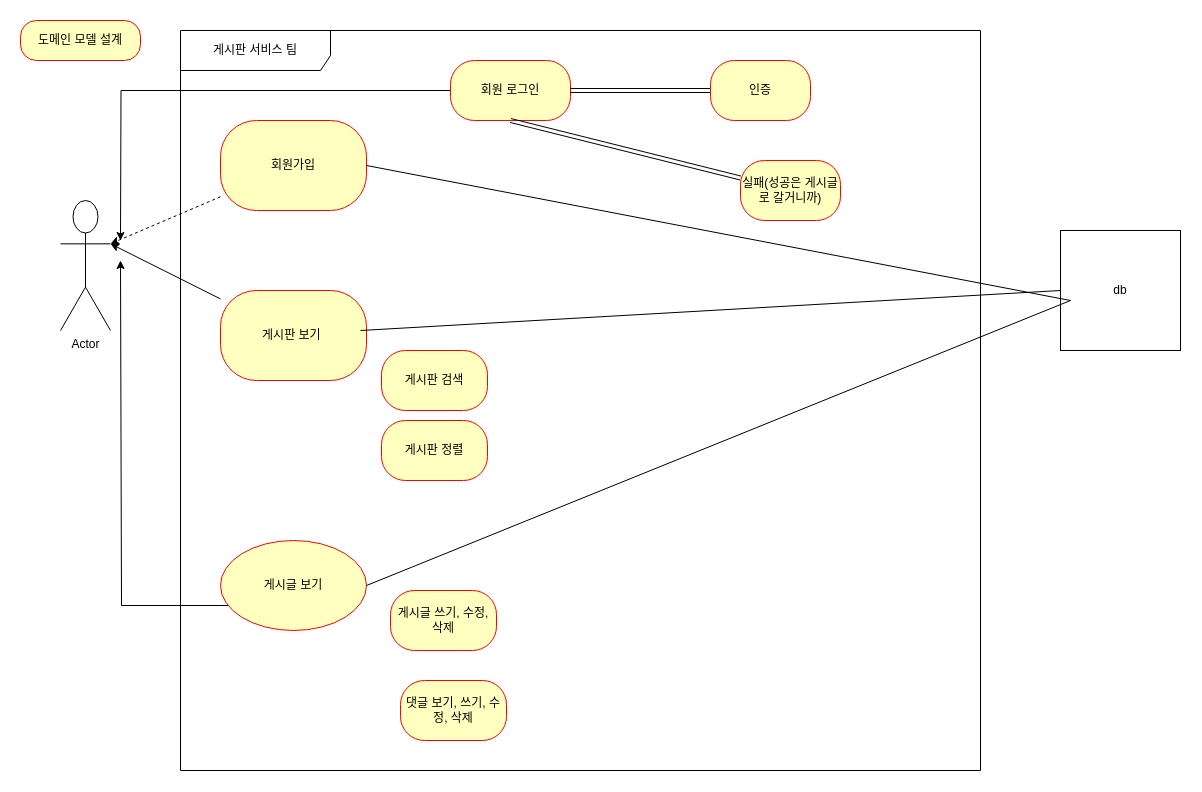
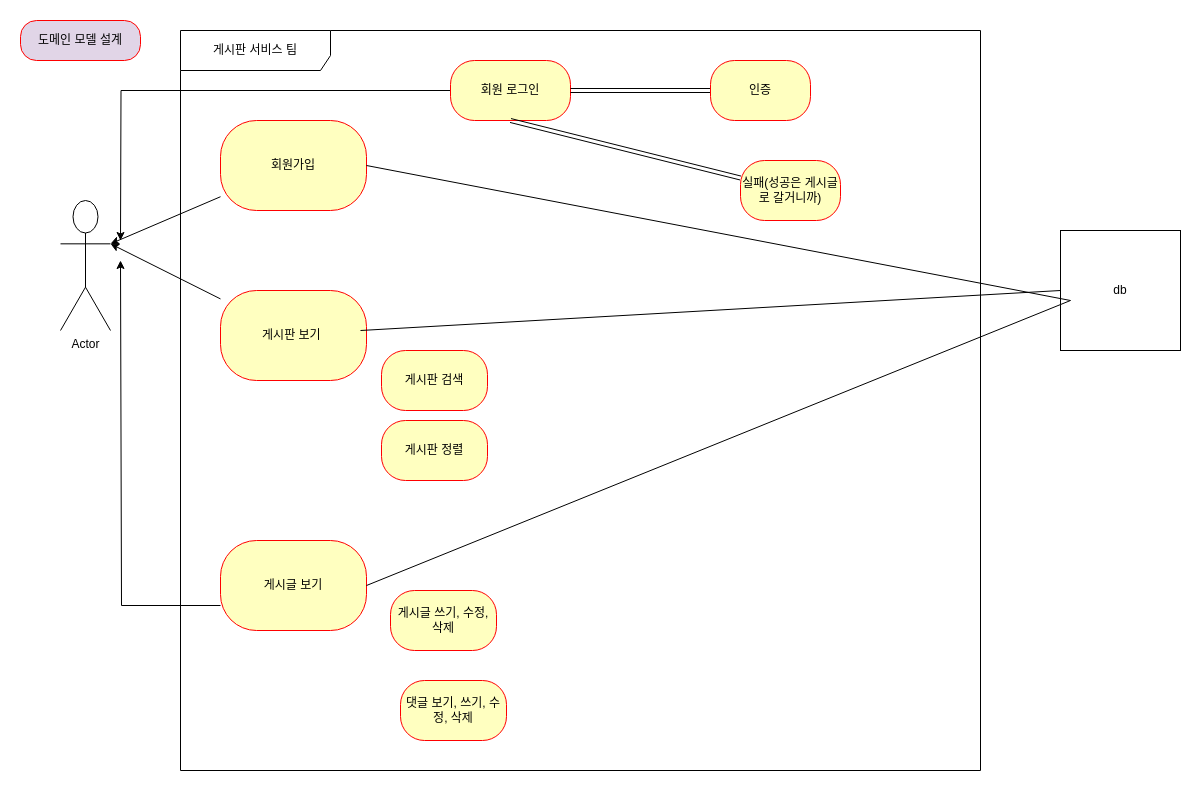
node "도메인 모델 설계": fillcolor #ffffc0 -> #e1d5e7
edge "회원가입" -> "Actor": style dashed -> solid
node "게시글 보기": shape ellipse -> rounded rectangle
